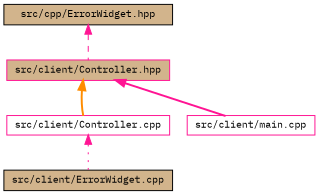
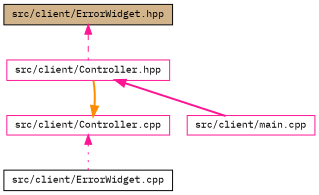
node "src/cpp/ErrorWidget.hpp": label "src/cpp/ErrorWidget.hpp" -> "src/client/ErrorWidget.hpp"
node "src/client/Controller.hpp": fillcolor tan -> white
edge "src/client/Controller.cpp" -> "src/client/Controller.hpp": reversed
node "src/client/ErrorWidget.cpp": fillcolor tan -> white
